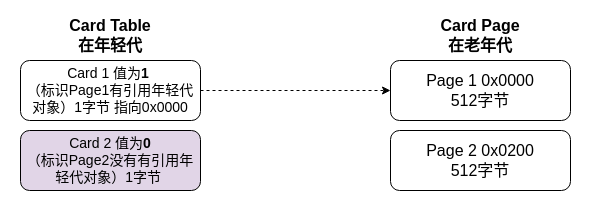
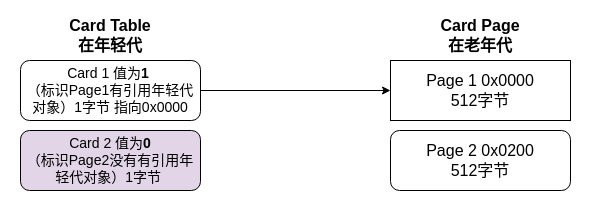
edge "Card 1 值为1 （标识Page1有引用年轻代对象）1字节 指向0x0000" -> "Page 1 0x0000 512字节": style dashed -> solid
node "Page 1 0x0000 512字节": shape rounded rectangle -> rectangle
